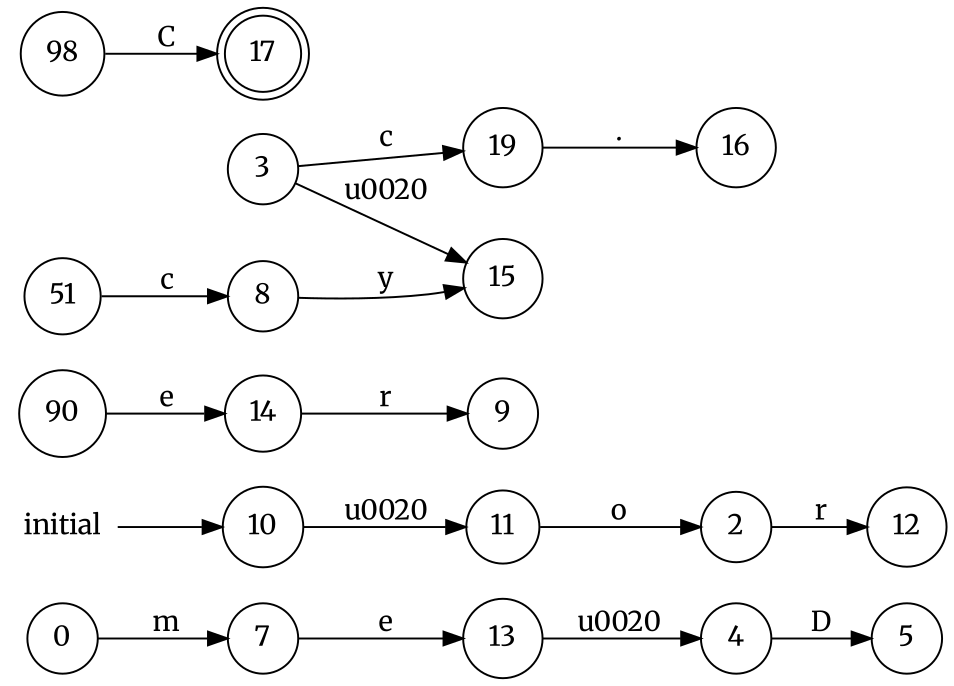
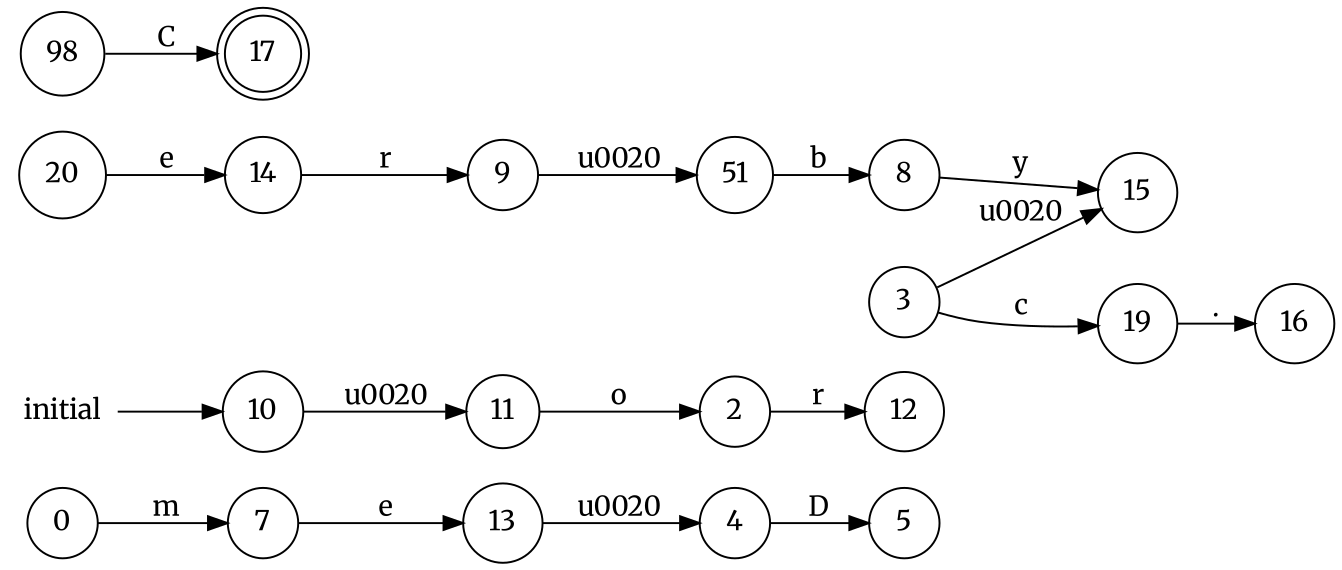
edge "9" -> "51": added, label "u0020"
edge "51" -> "8": label "c" -> "b"
node "90": label "90" -> "20"
